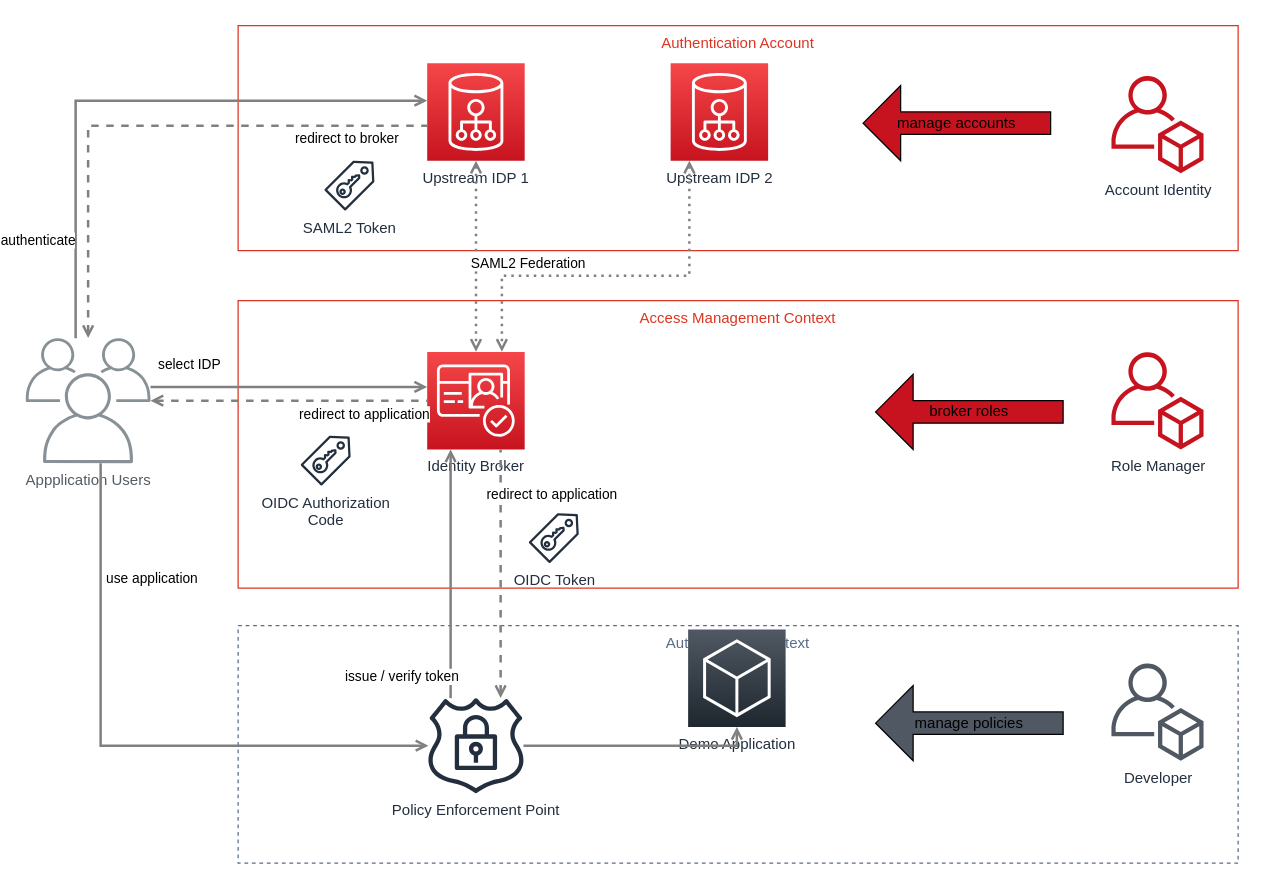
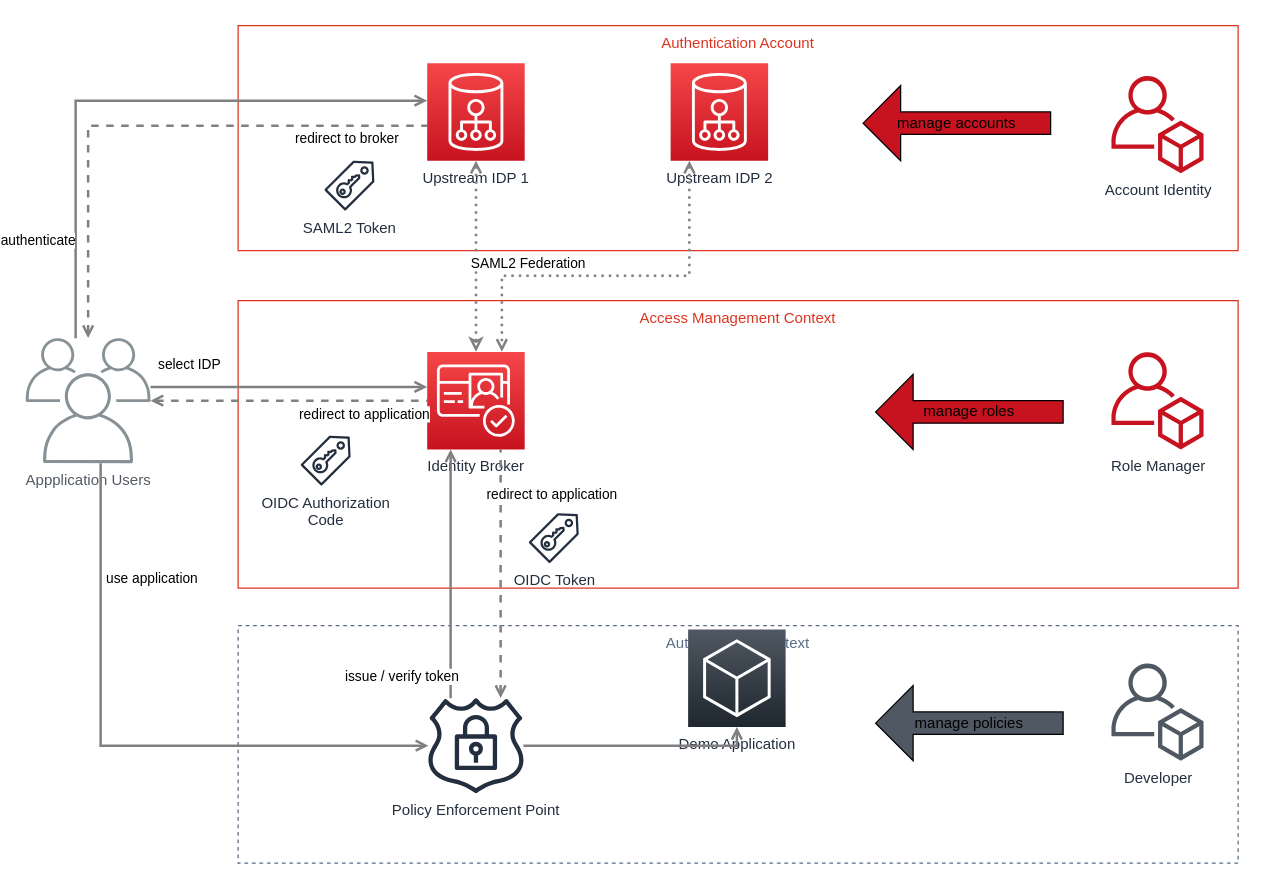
edge "Upstream IDP 1" -- "Identity Broker": arrowhead open -> classic
node "broker roles": label "broker roles" -> "manage roles"
